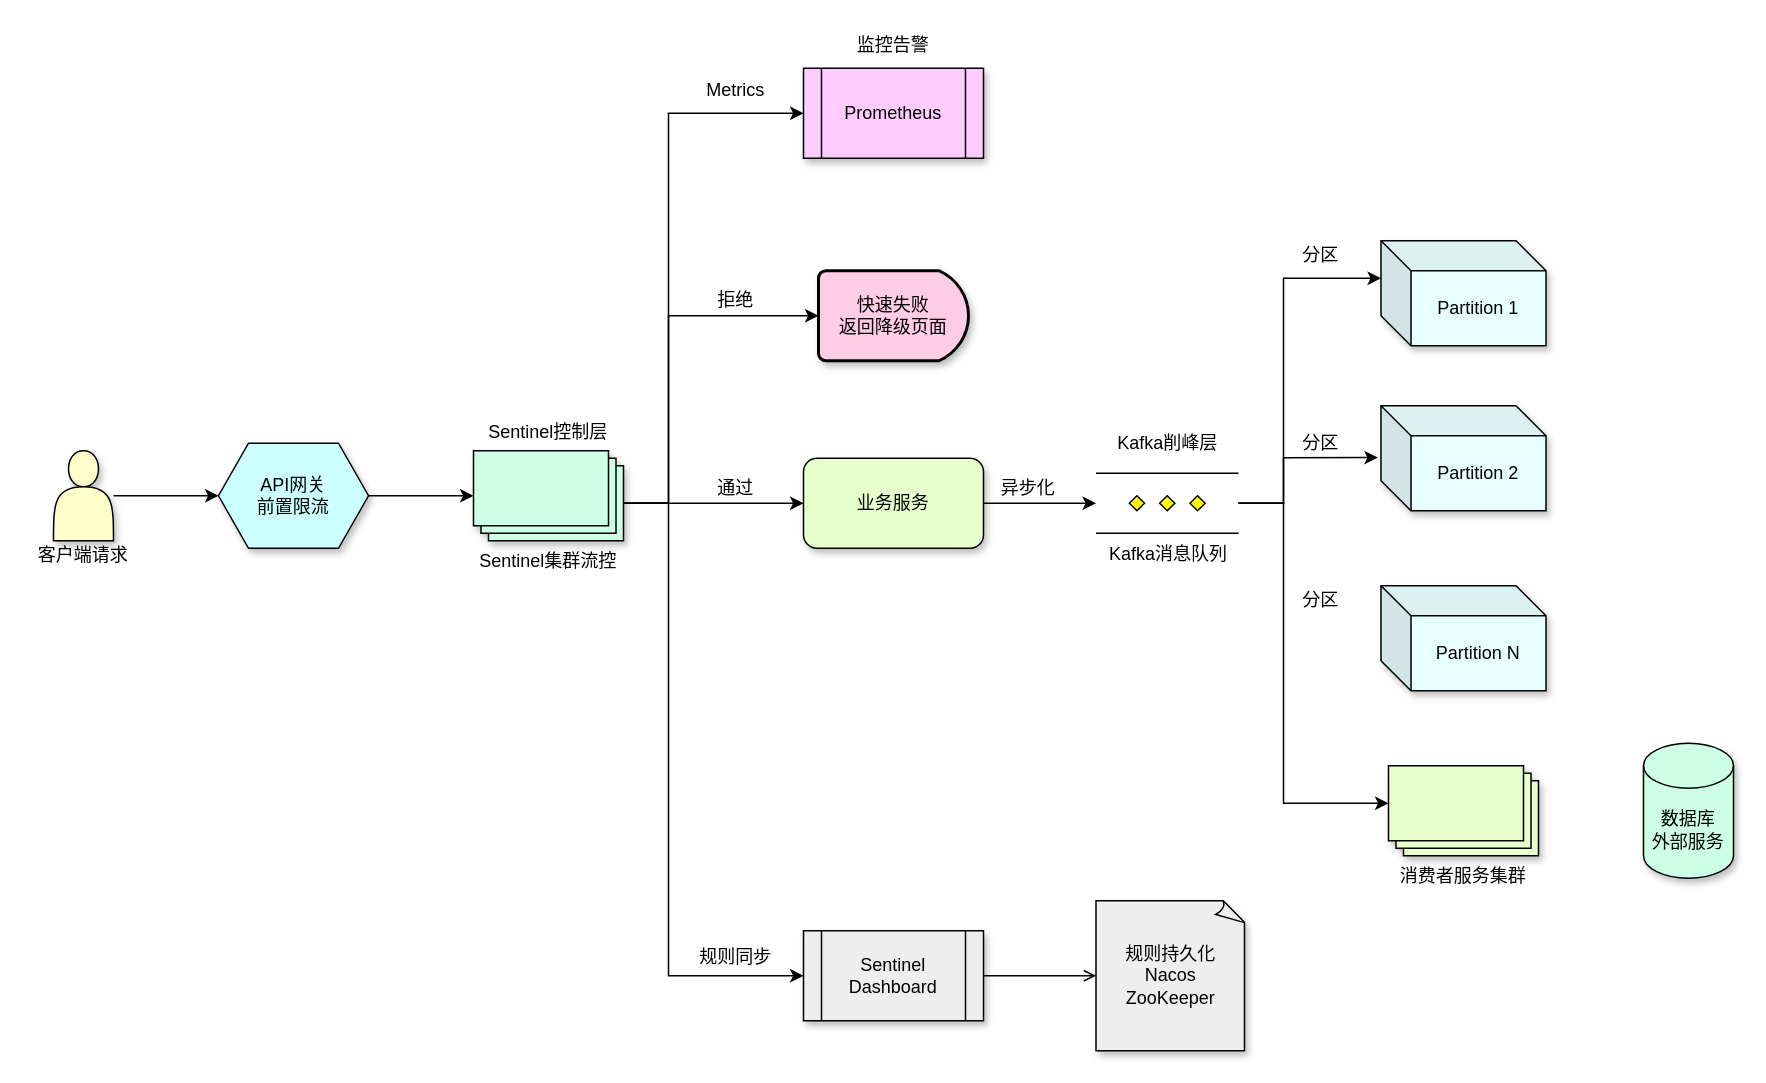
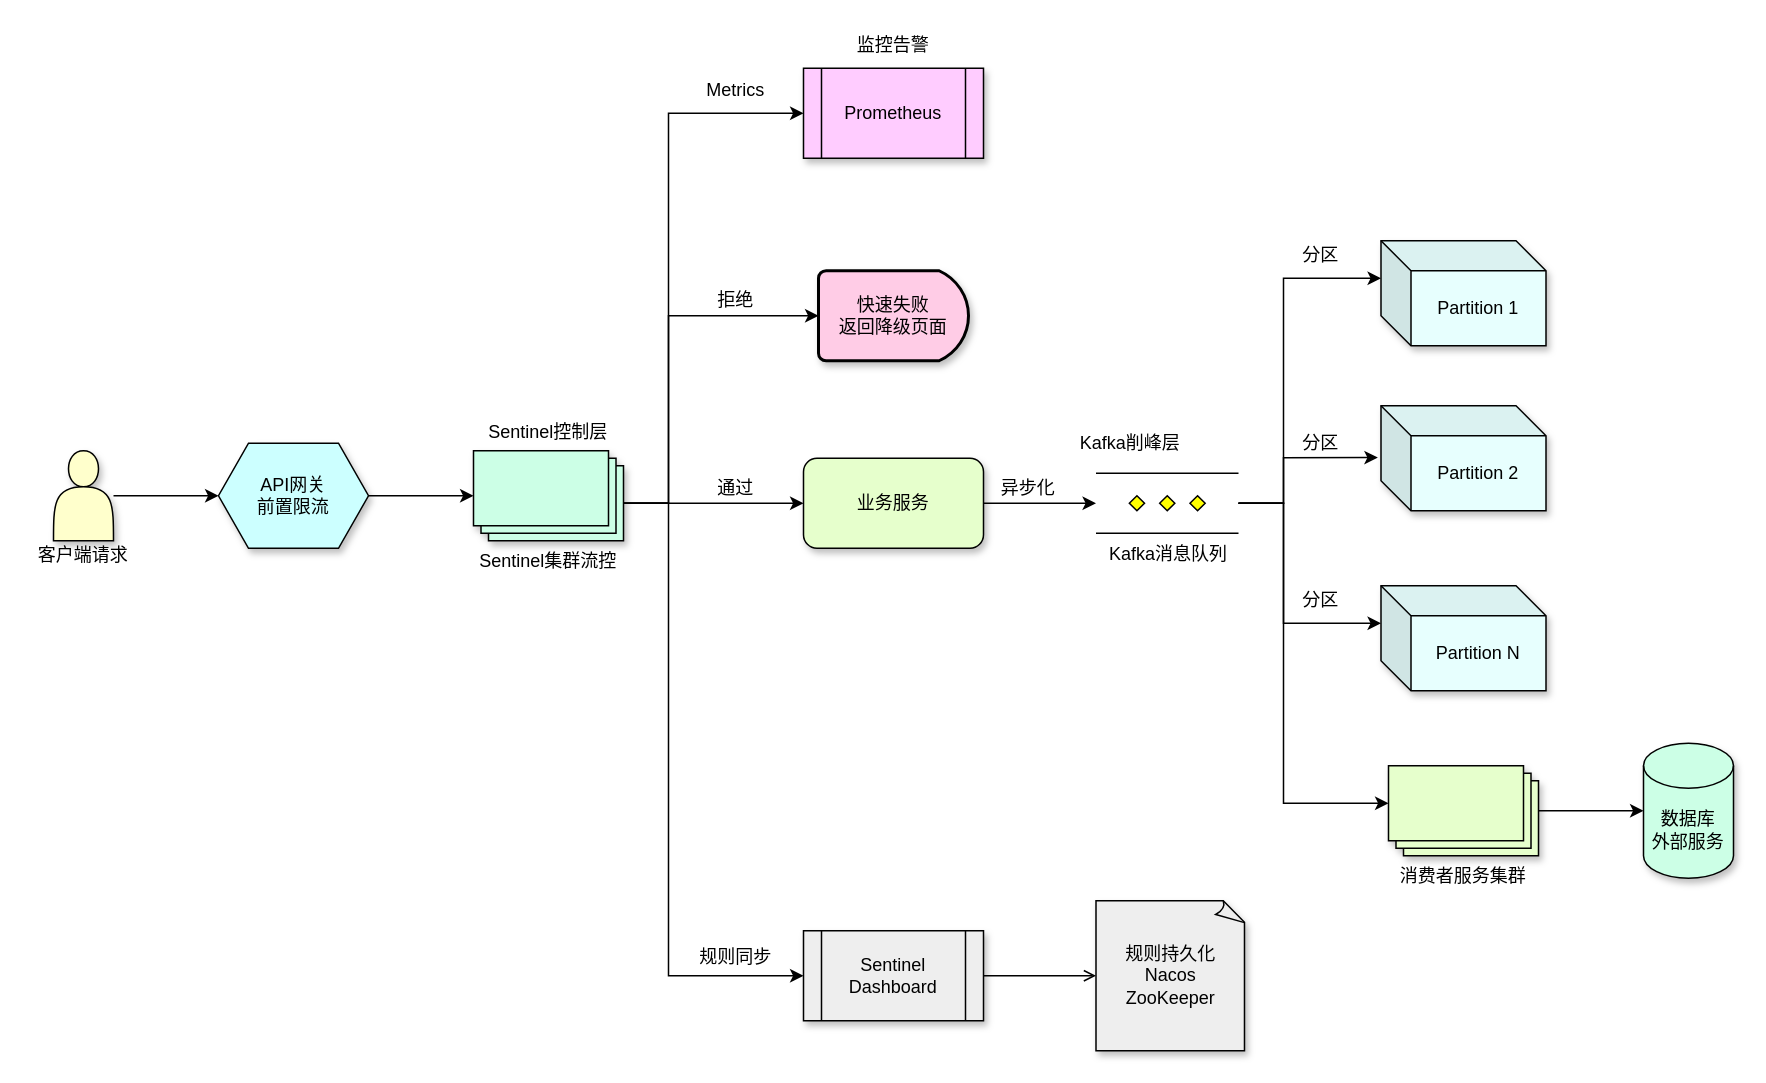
node "Kafka削峰层": moved (1167, 443) -> (1130, 443)
edge "Kafka消息队列" -> "Partition N": added
edge "消费者服务集群" -> "数据库 外部服务": added
